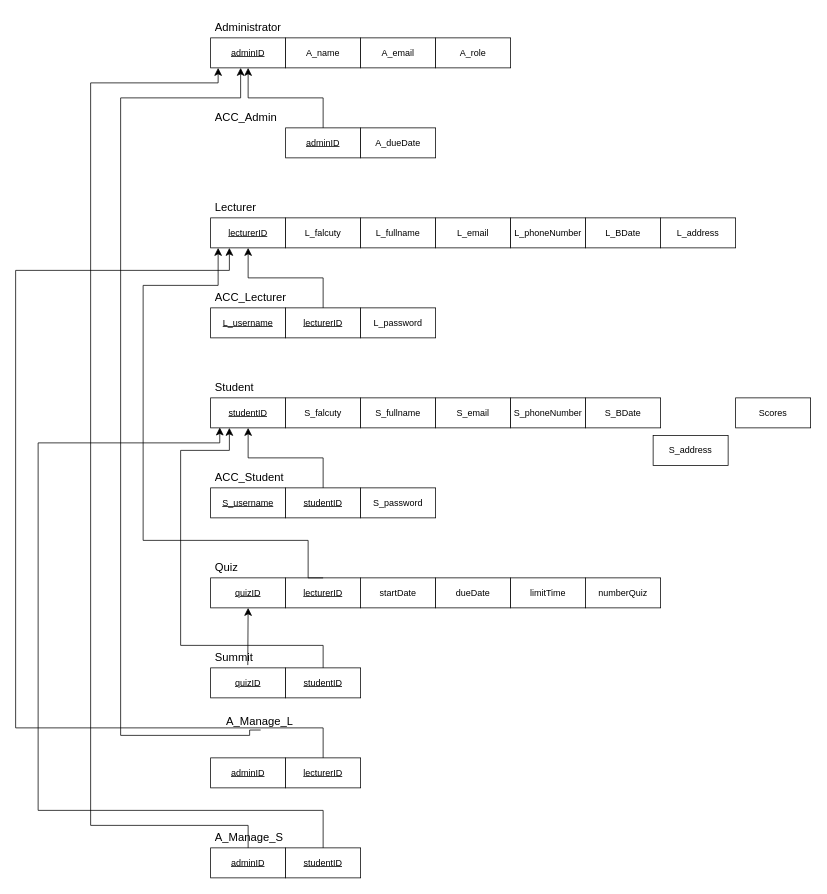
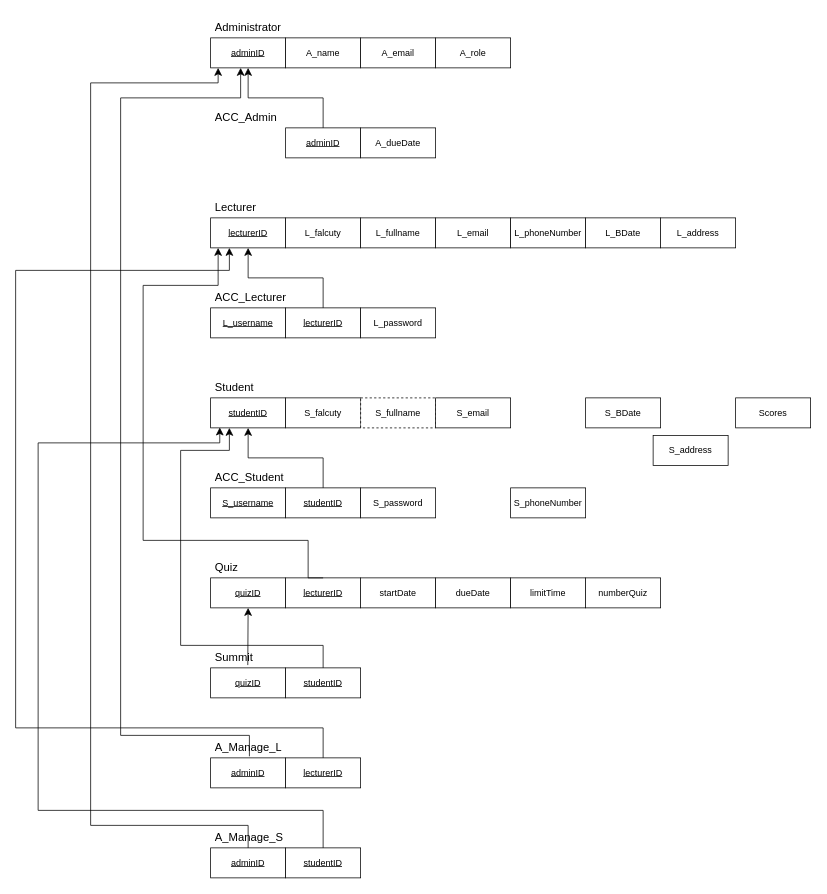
node "S_fullname": style solid -> dashed
node "S_phoneNumber": moved (548, 413) -> (548, 503)
node "A_Manage_L": moved (267, 720) -> (255, 747)
